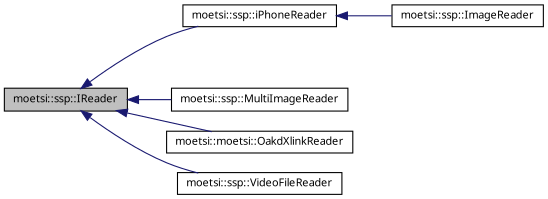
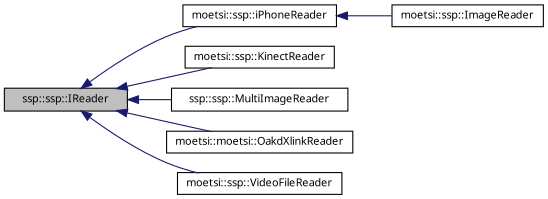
node "moetsi::ssp::KinectReader": added
node "moetsi::ssp::IReader": label "moetsi::ssp::IReader" -> "ssp::ssp::IReader"
node "moetsi::ssp::MultiImageReader": label "moetsi::ssp::MultiImageReader" -> "ssp::ssp::MultiImageReader"
